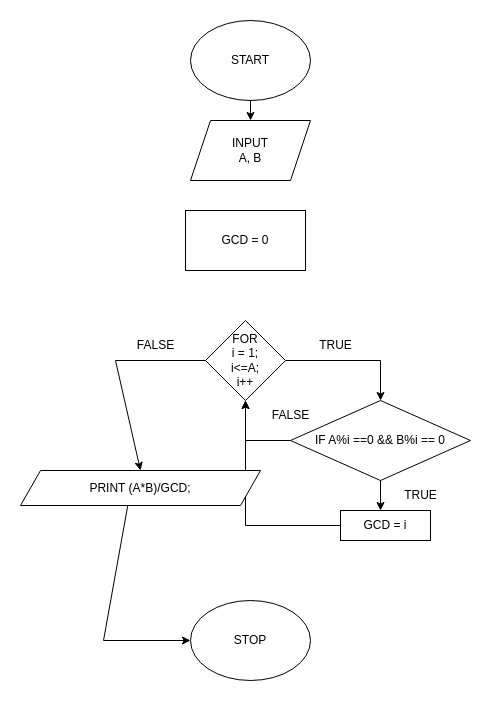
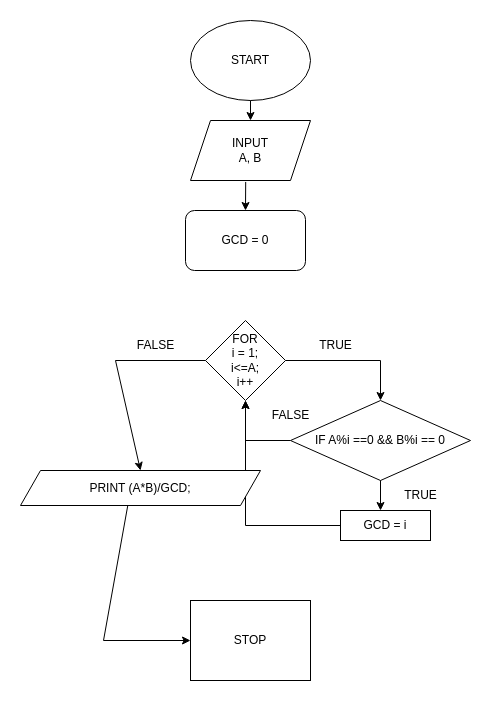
edge "INPUT A, B" -> "GCD = 0": added
node "GCD = 0": shape rectangle -> rounded rectangle
node "STOP": shape ellipse -> rectangle
